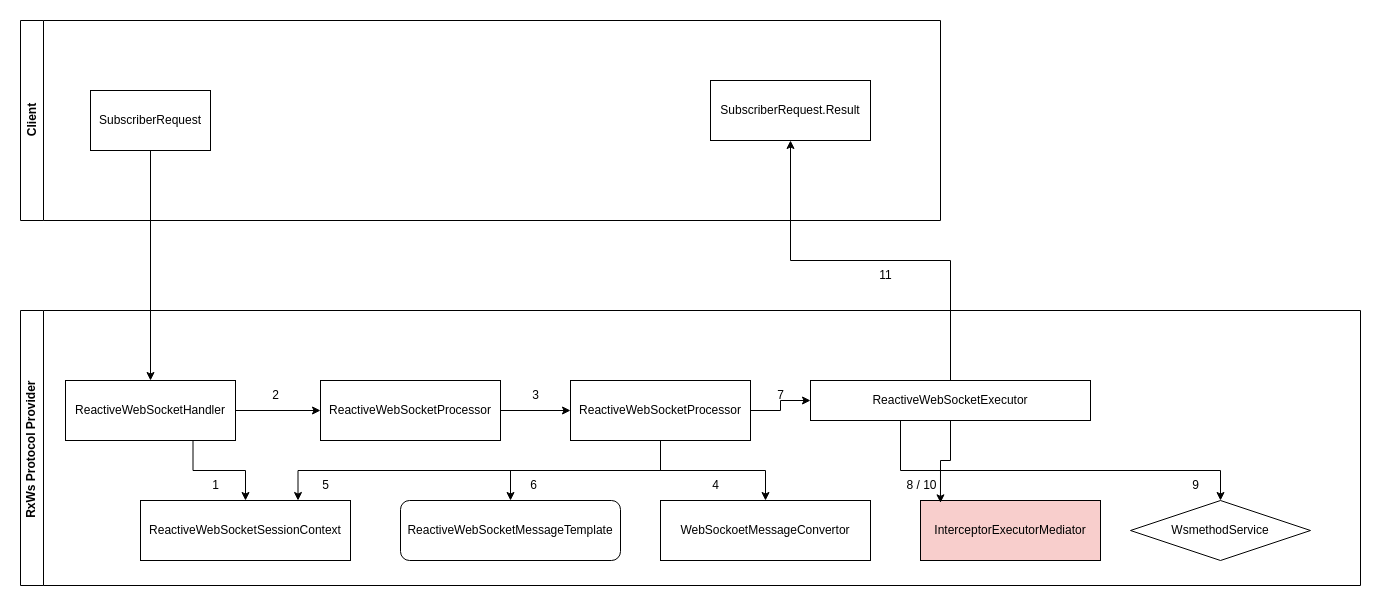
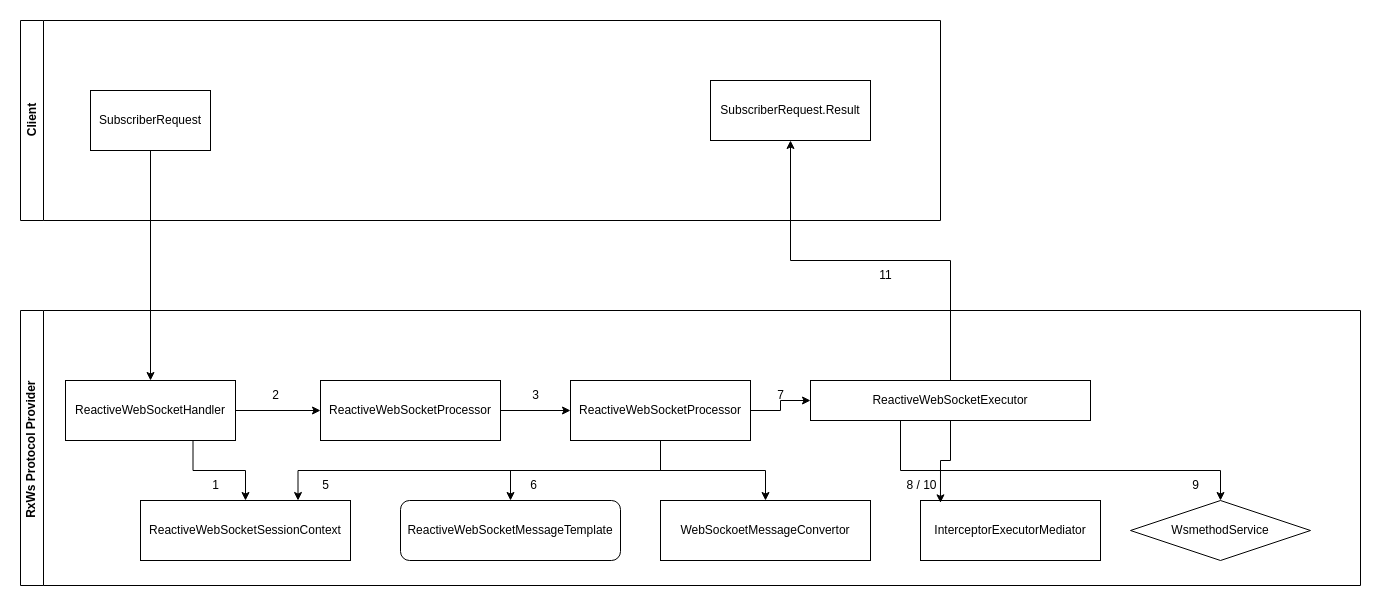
node "4": removed
node "InterceptorExecutorMediator": fillcolor #f8cecc -> #ffffff
